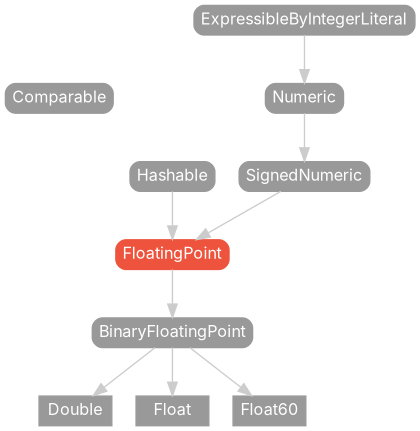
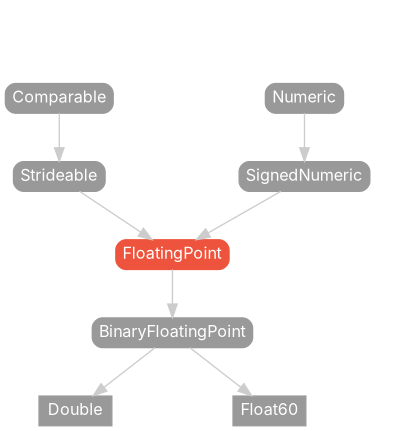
node "ExpressibleByIntegerLiteral": removed
node "Strideable": added
node "Hashable": removed
node "Float": removed
